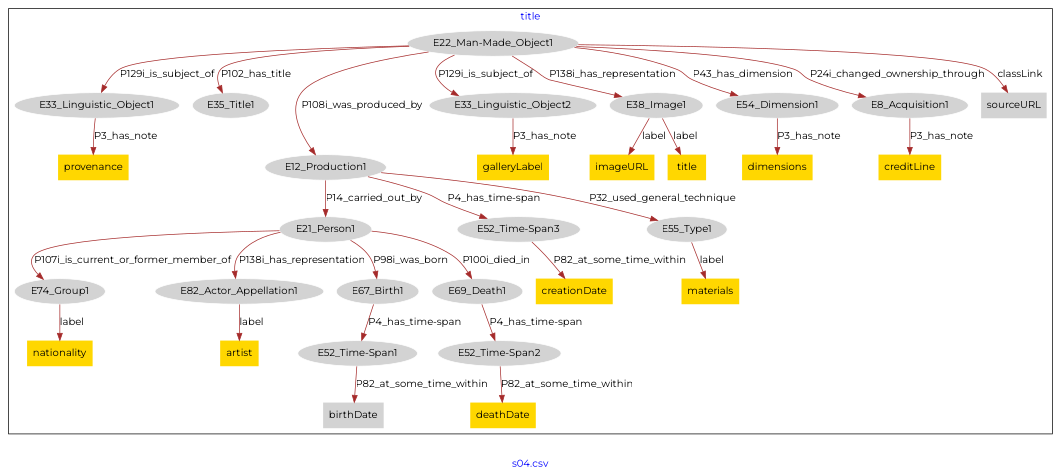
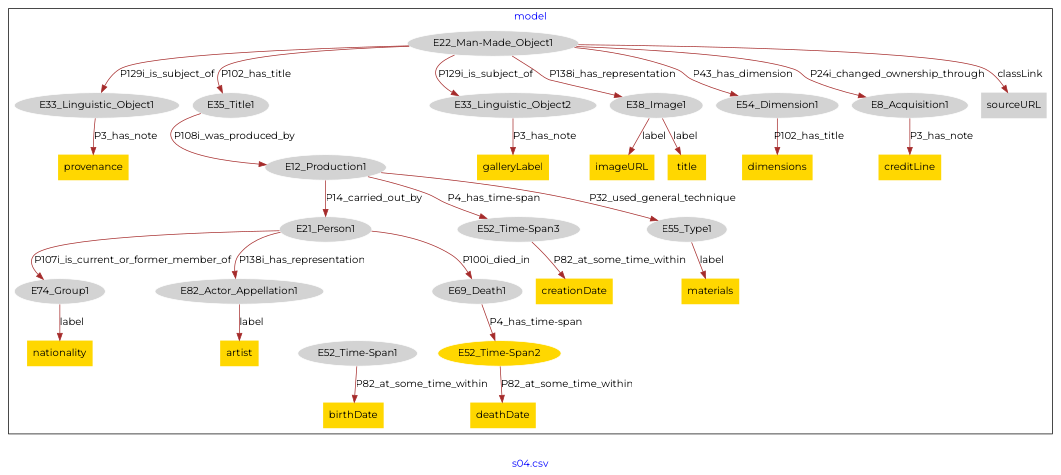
cluster "title": label "title" -> "model"
edge "E22_Man-Made_Object1" -> "E12_Production1": now "E35_Title1" -> "E12_Production1"
edge "E54_Dimension1" -> "dimensions": label "P3_has_note" -> "P102_has_title"
node "E67_Birth1": removed
node "E52_Time-Span2": fillcolor lightgray -> gold
node "birthDate": fillcolor lightgray -> gold
